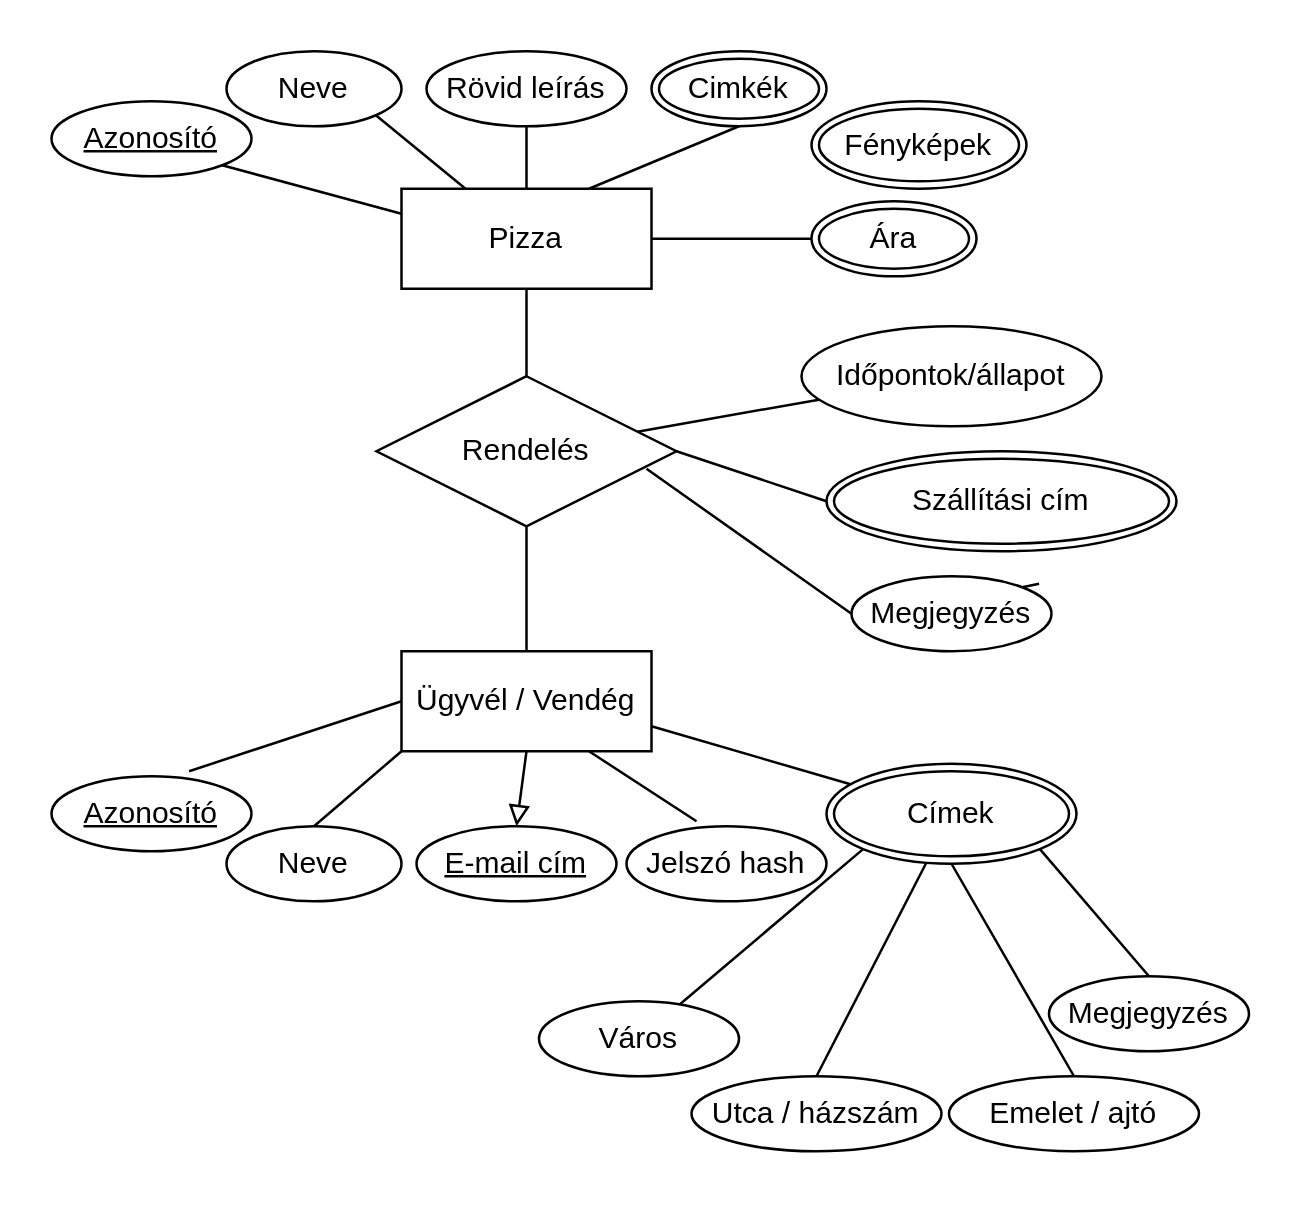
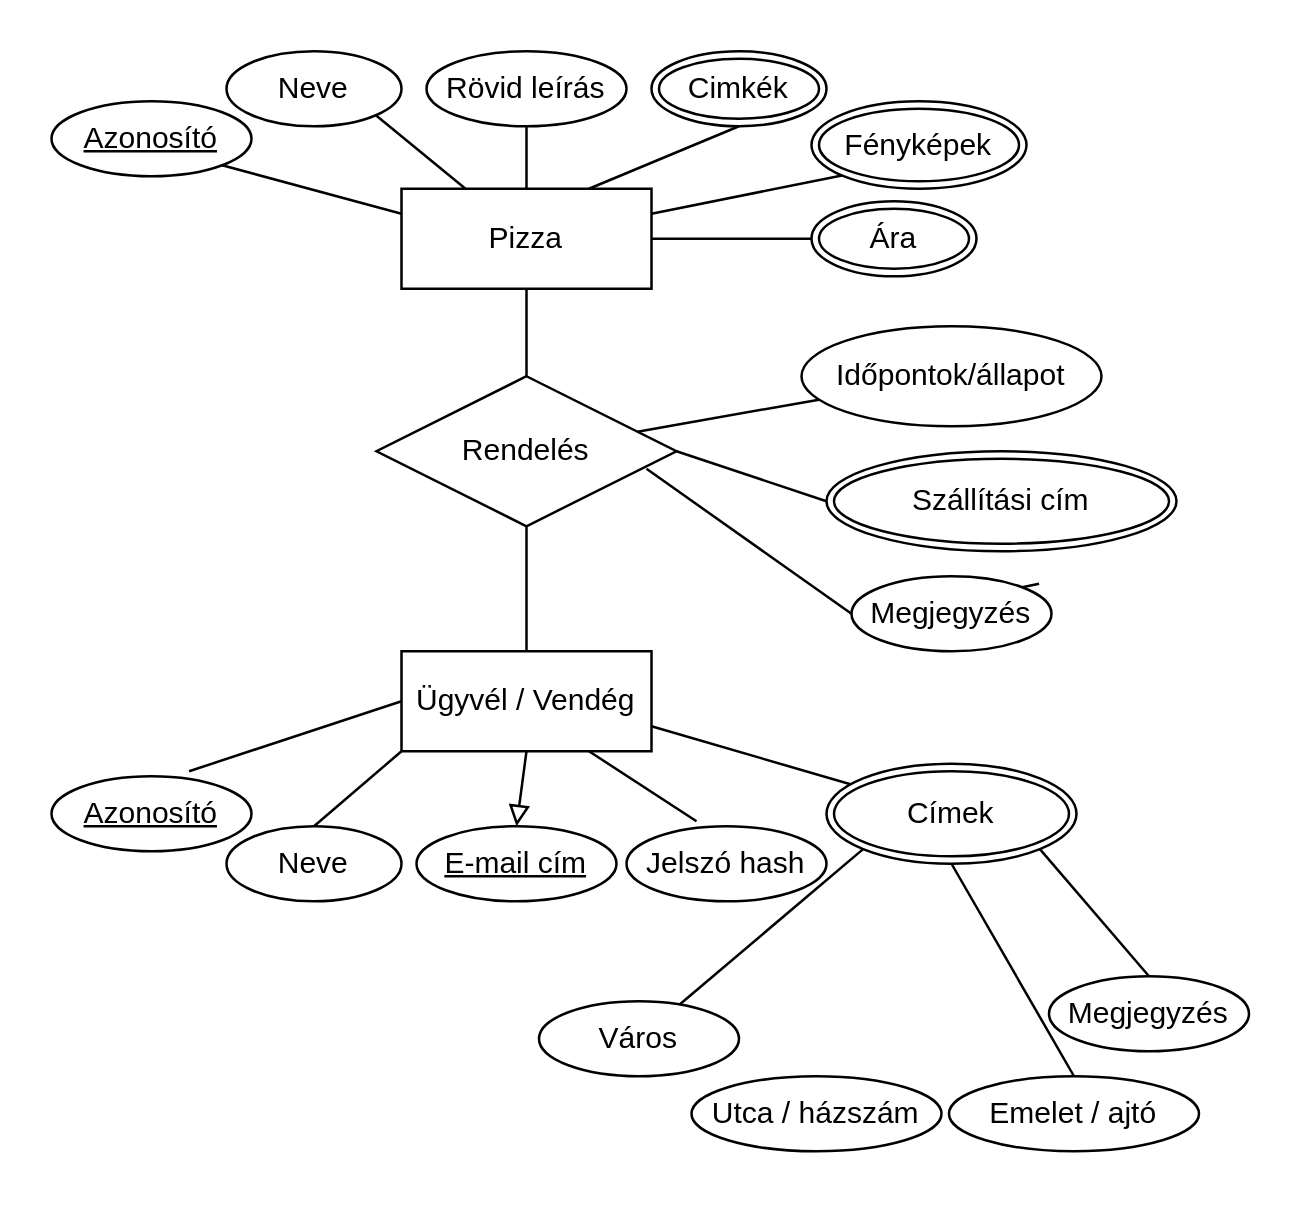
edge "Fényképek" -- "Pizza": added
edge "Címek" -- "Utca / házszám": removed
